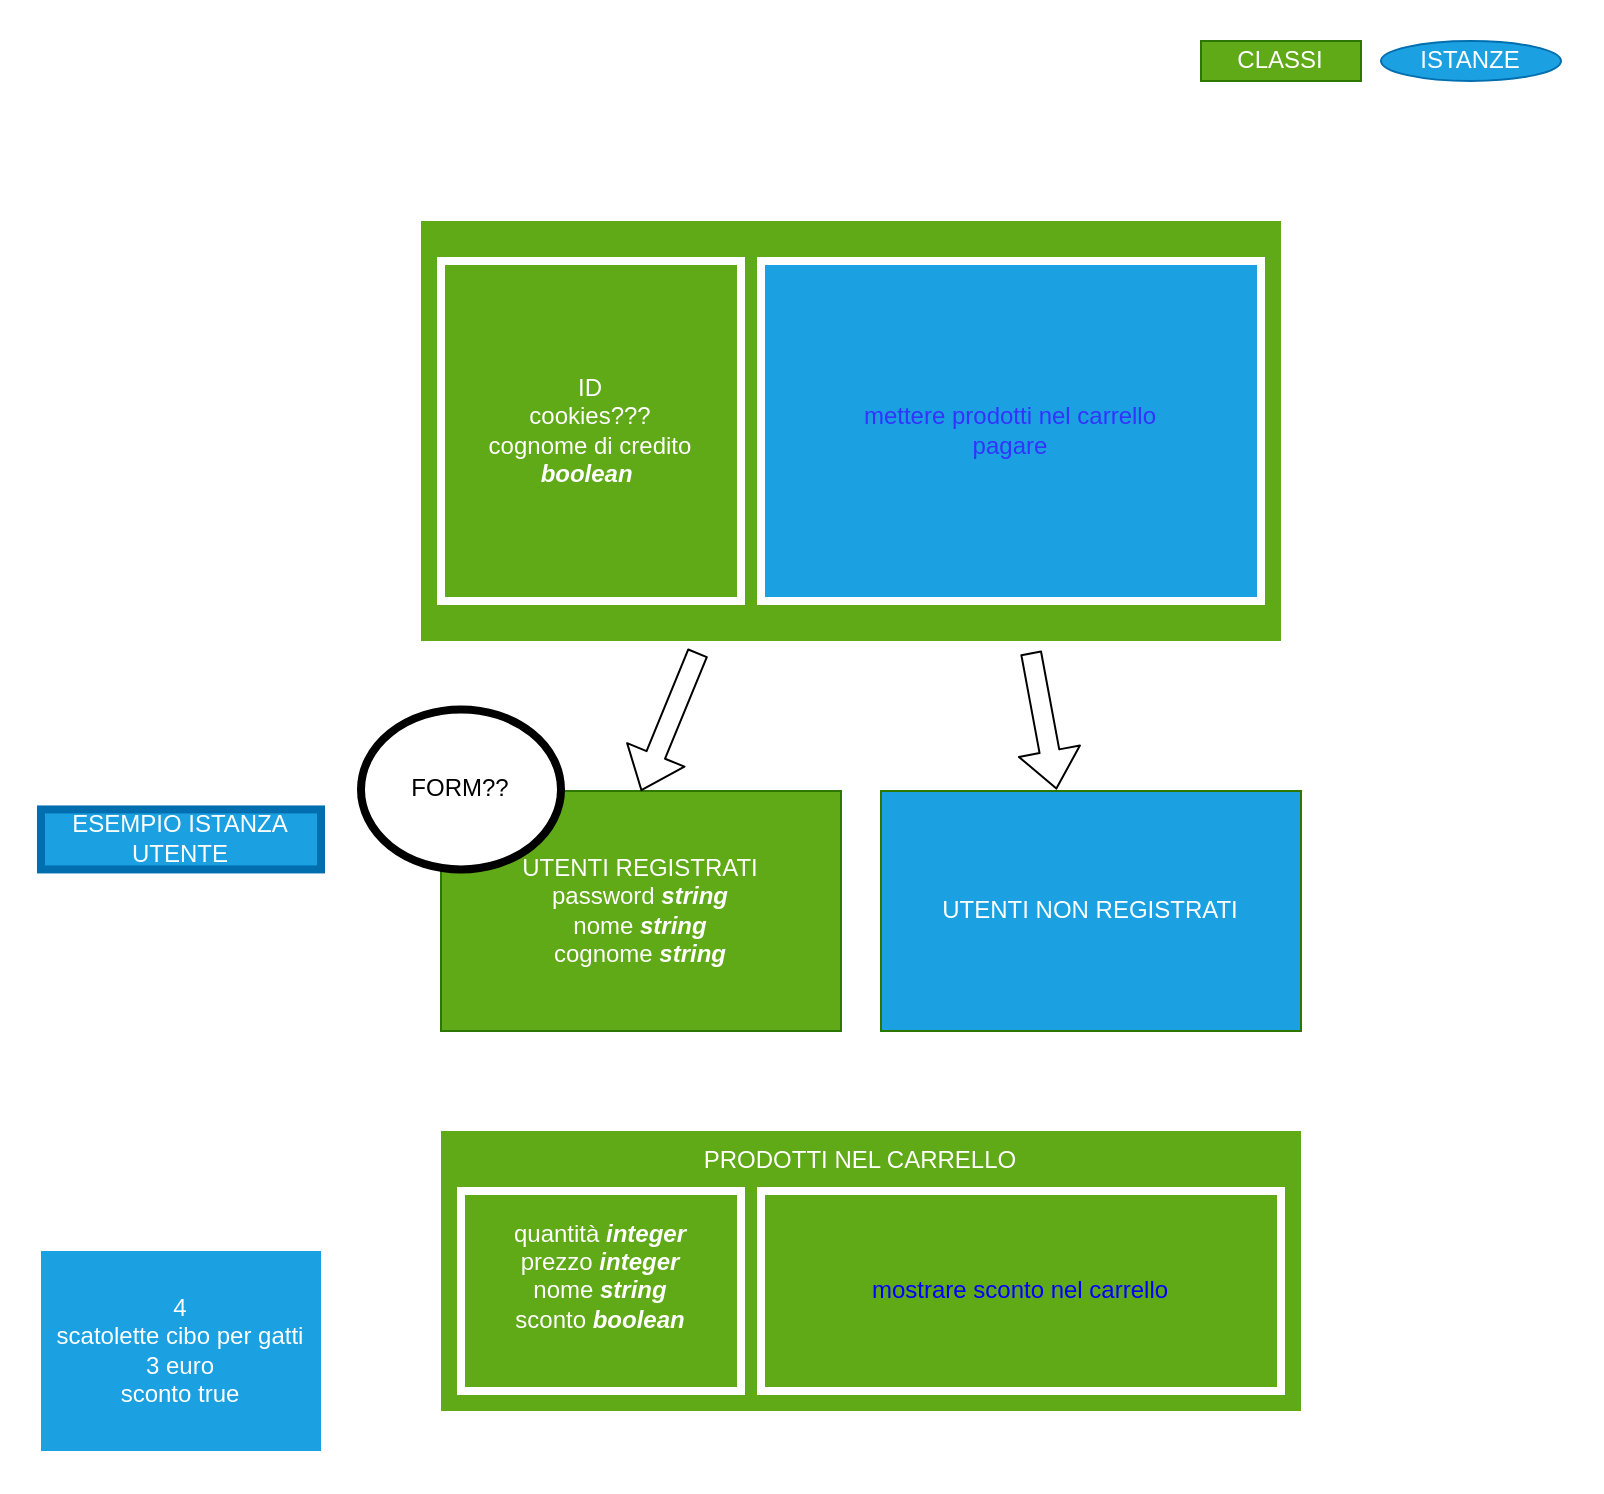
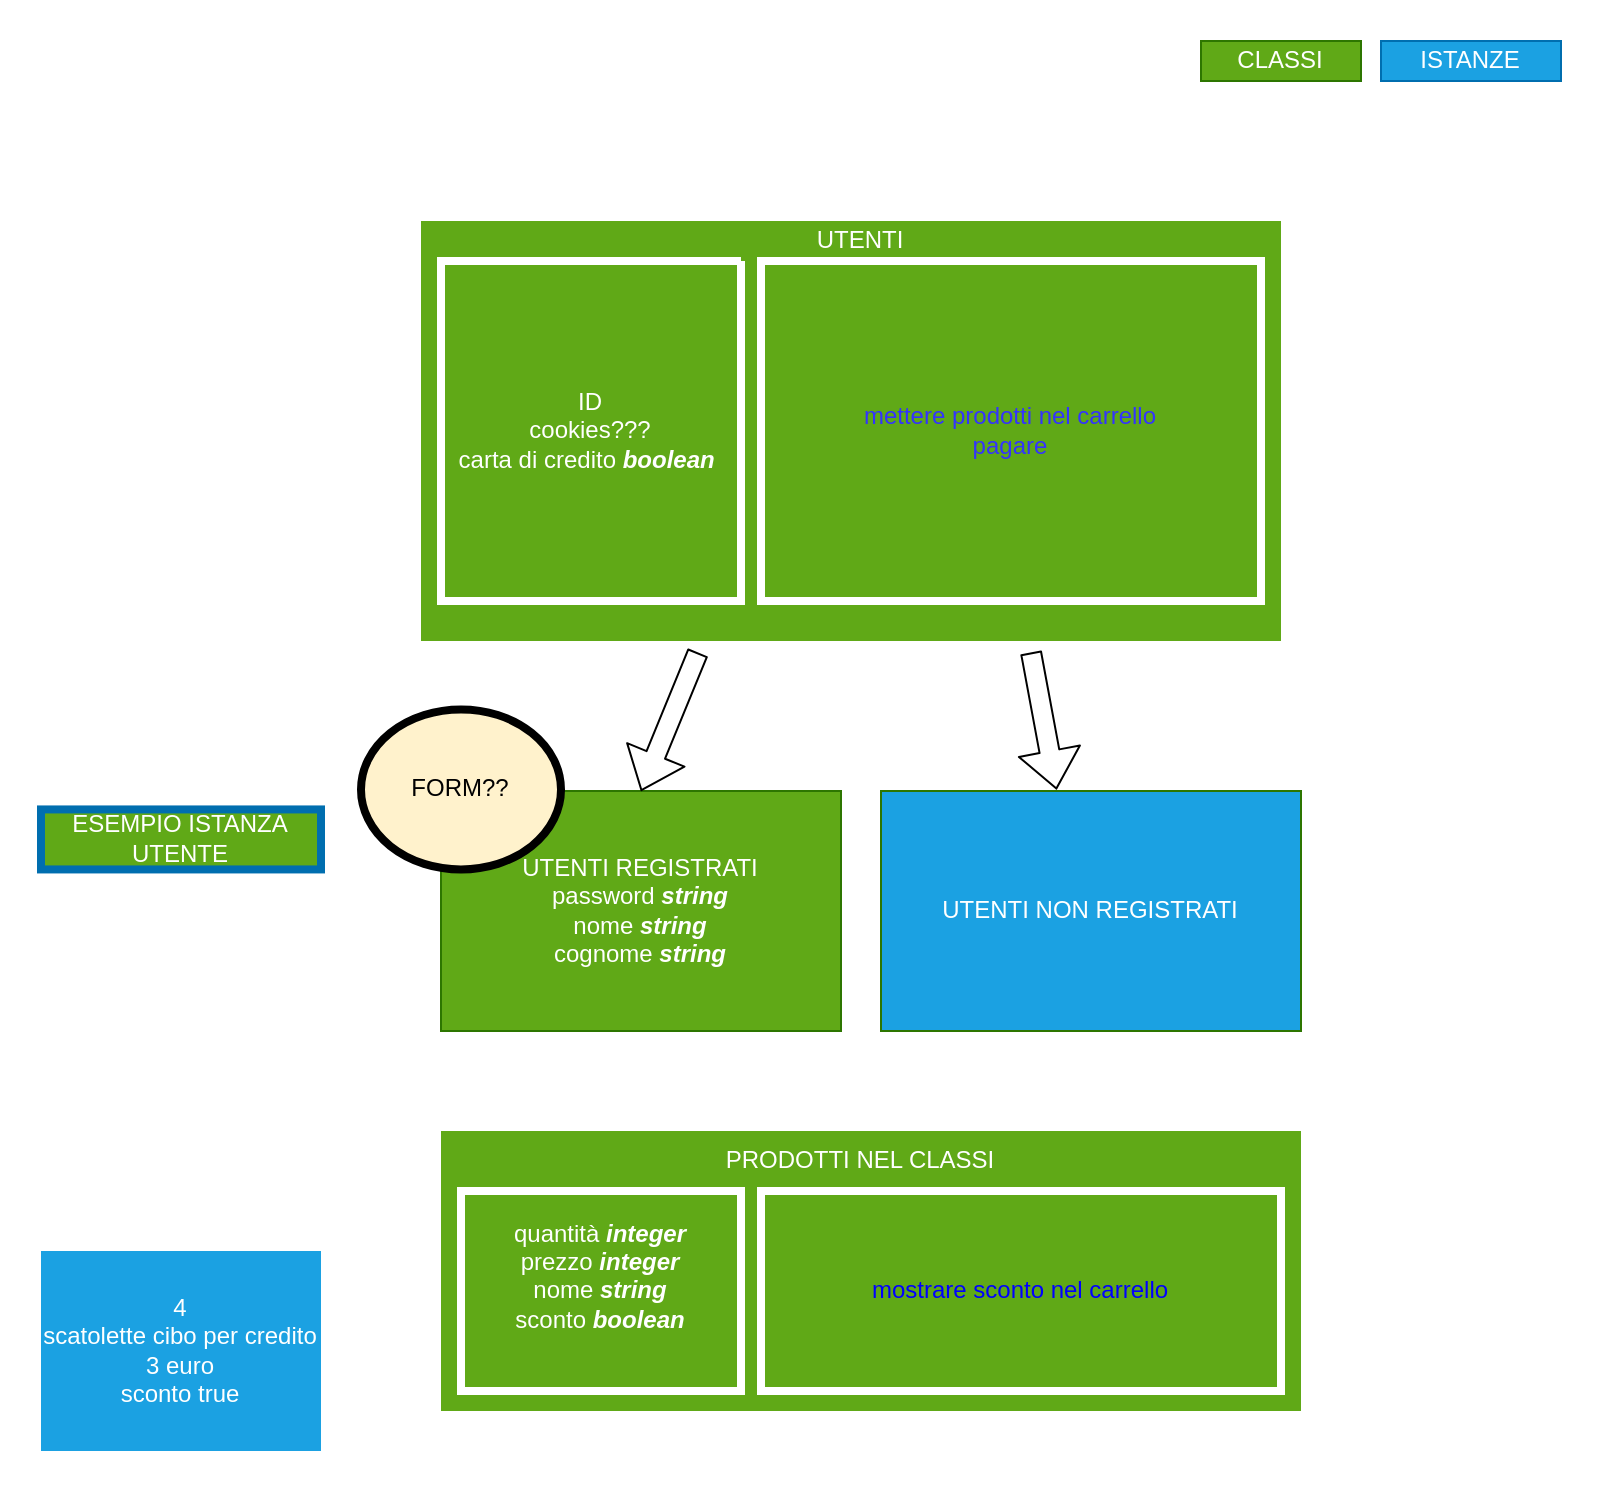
node "ISTANZE": shape ellipse -> rectangle
node "UTENTI": added
node "ID cookies??? cognome di credito boolean": label "ID cookies??? cognome di credito boolean" -> "ID cookies??? carta di credito boolean"
node "mettere prodotti nel carrello pagare": fillcolor #1ba1e2 -> #60a917
node "FORM??": fillcolor #ffffff -> #fff2cc
node "ESEMPIO ISTANZA UTENTE": fillcolor #1ba1e2 -> #60a917
node "PRODOTTI NEL CARRELLO": label "PRODOTTI NEL CARRELLO" -> "PRODOTTI NEL CLASSI"
node "4 scatolette cibo per gatti 3 euro sconto true": label "4 scatolette cibo per gatti 3 euro sconto true" -> "4 scatolette cibo per credito 3 euro sconto true"
